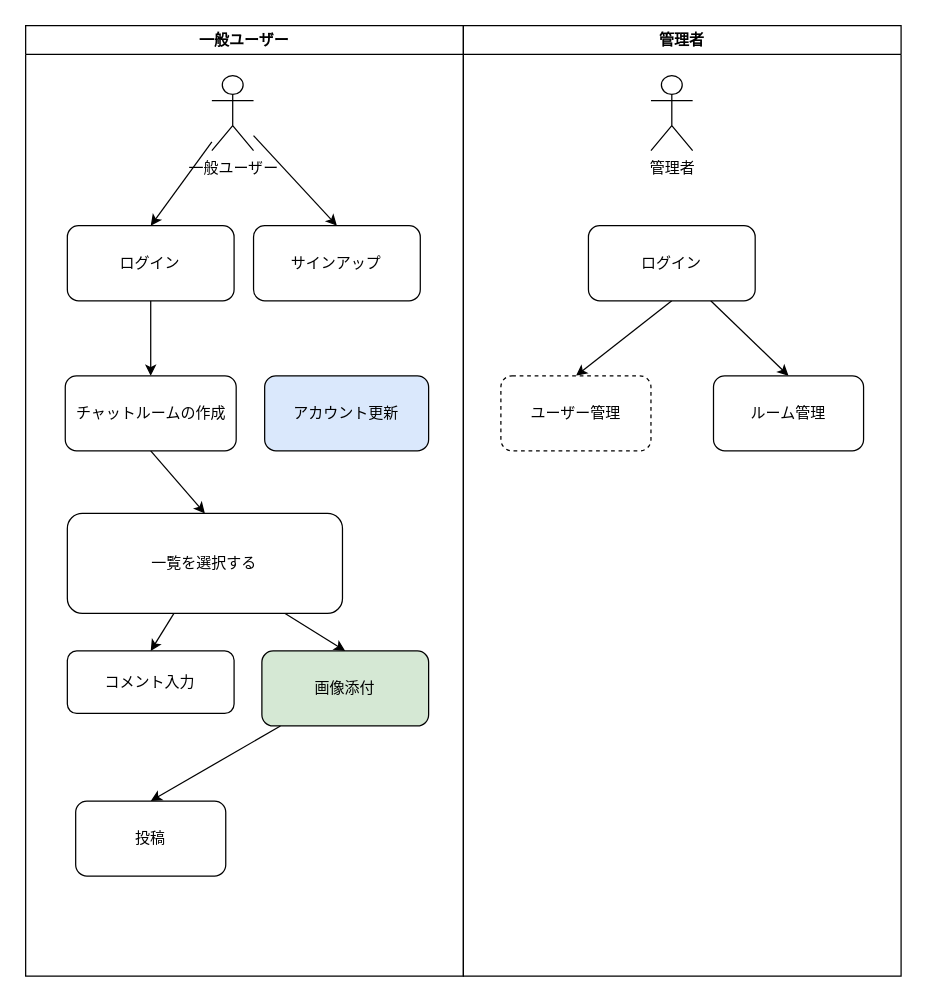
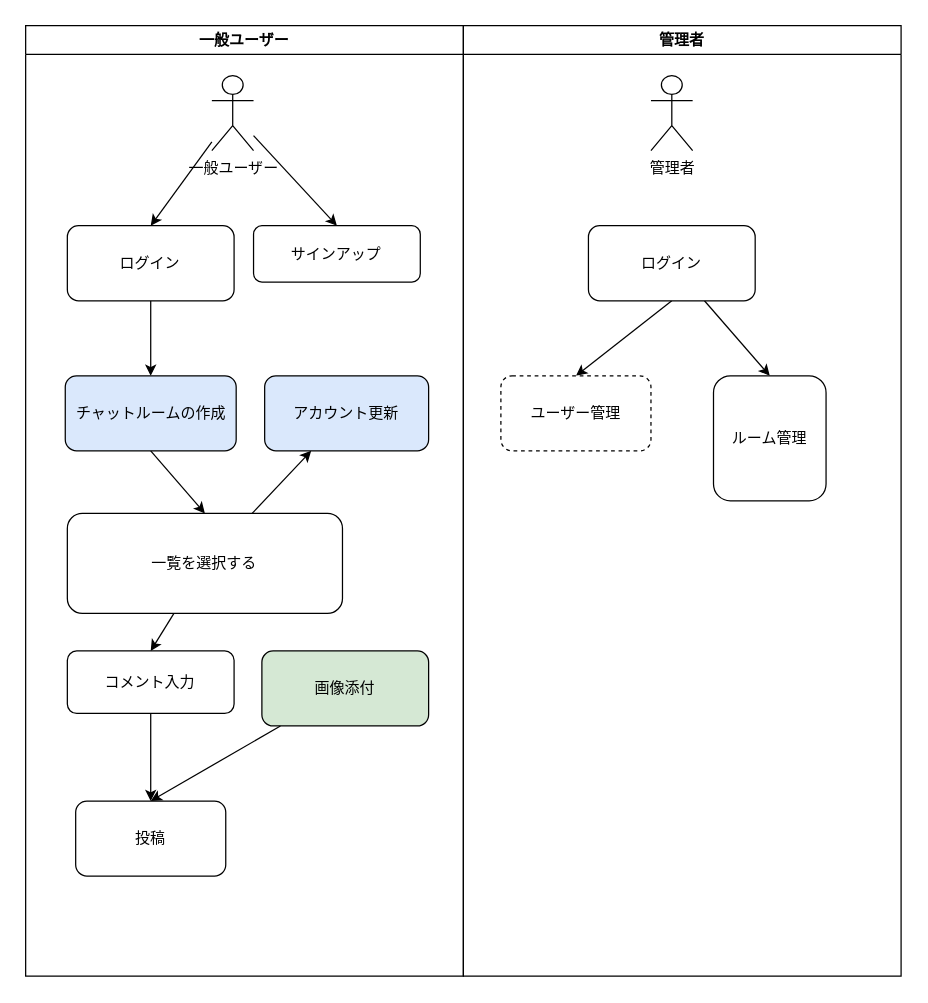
node "サインアップ": size 167x75 -> 167x56
node "チャットルームの作成": fillcolor #ffffff -> #dae8fc
node "ルーム管理": size 150x75 -> 113x125
edge "一覧を選択する" -> "画像添付": now "一覧を選択する" -> "アカウント更新"
edge "コメント入力" -> "投稿": added
